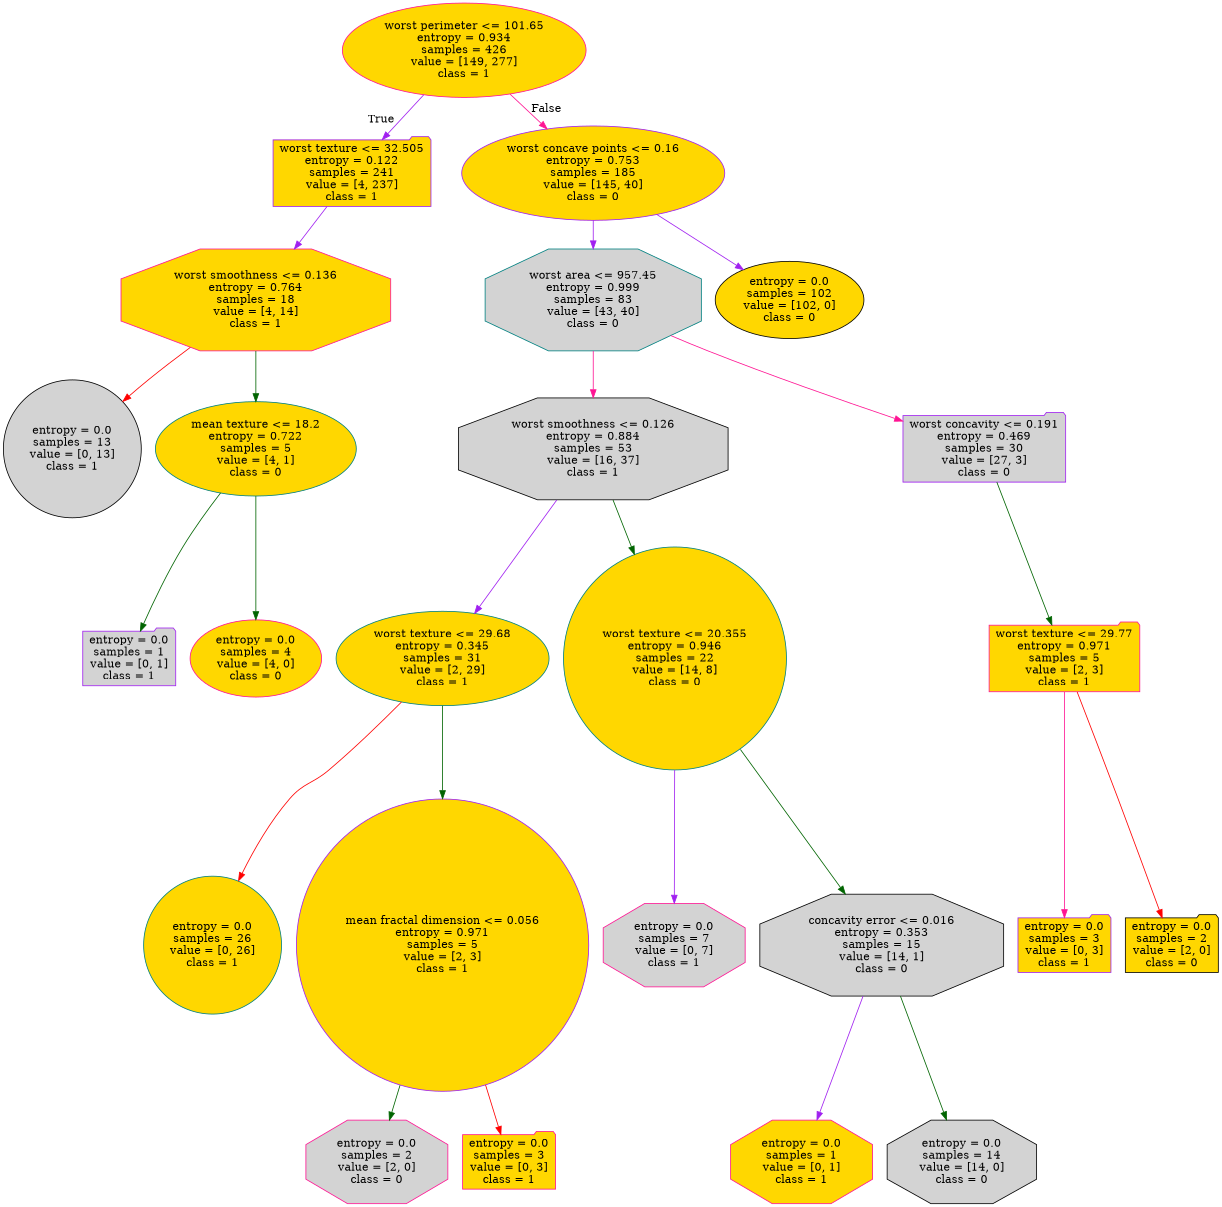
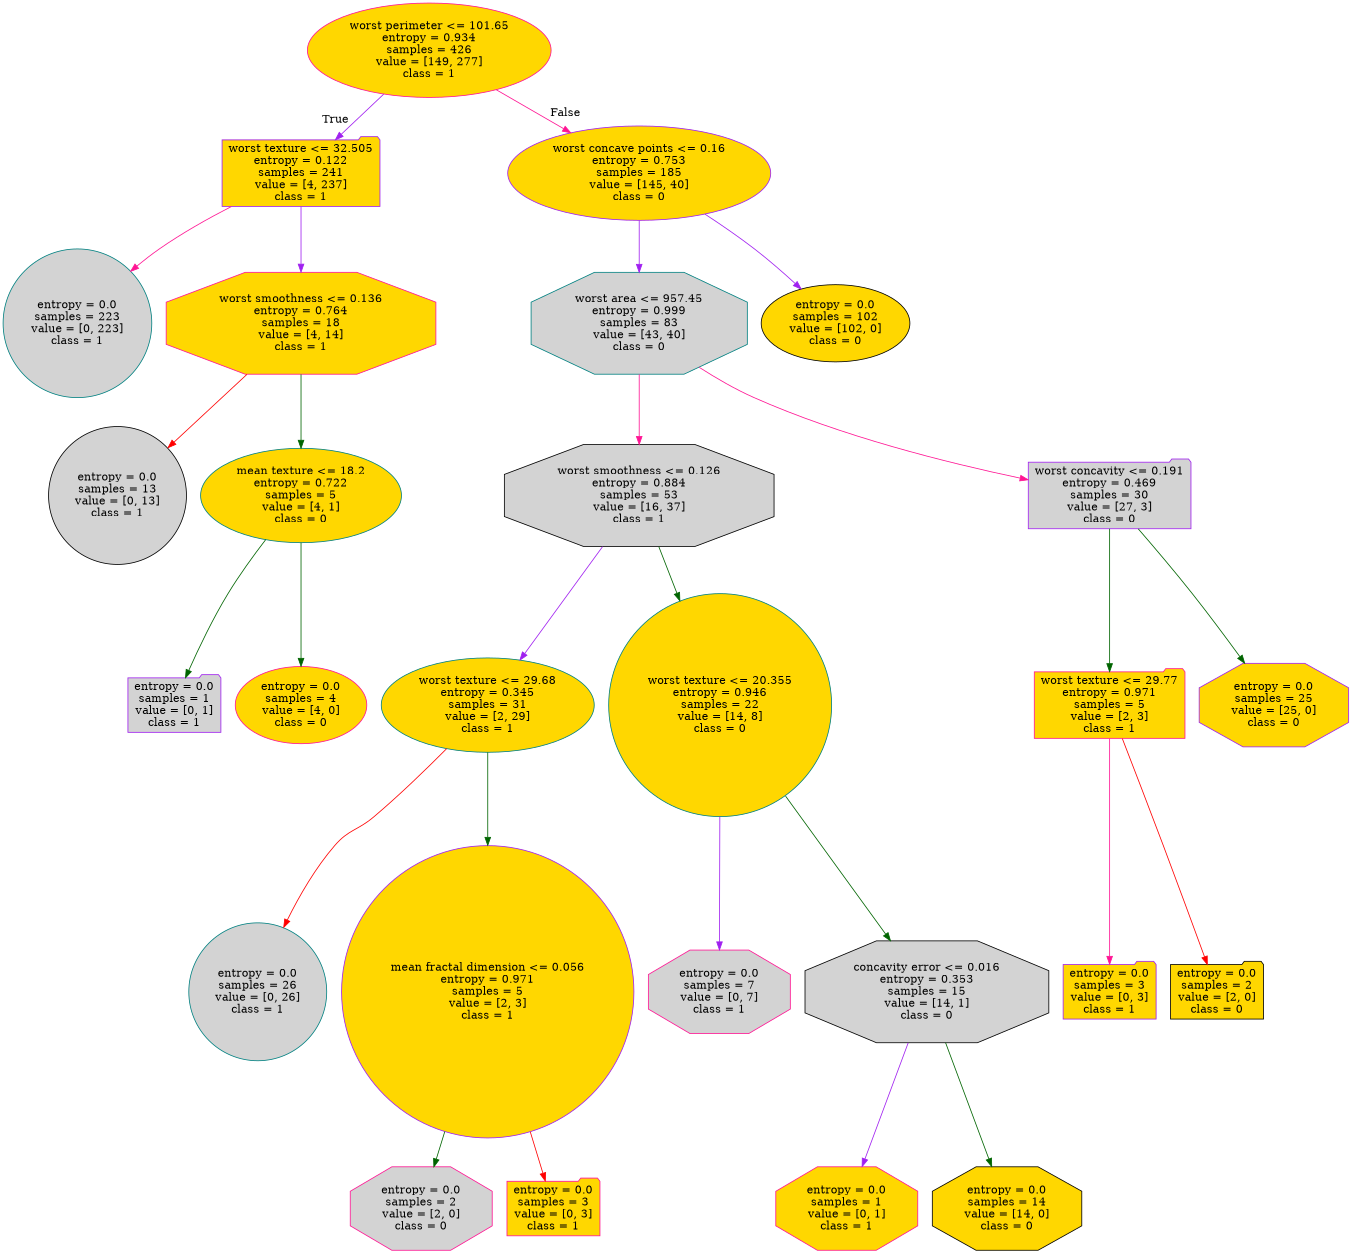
node "entropy = 0.0 samples = 223 value = [0, 223] class = 1": added
node "entropy = 0.0 samples = 25 value = [25, 0] class = 0": added
node "entropy = 0.0 samples = 26 value = [0, 26] class = 1": fillcolor gold -> lightgrey
node "entropy = 0.0 samples = 14 value = [14, 0] class = 0": fillcolor lightgrey -> gold
